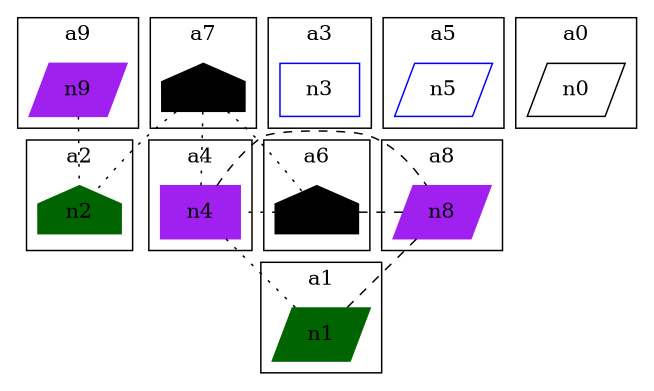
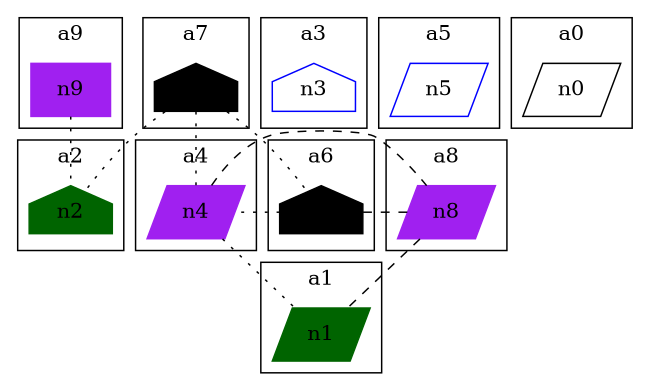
node "n9": shape parallelogram -> box
node "n3": shape box -> house
node "n4": shape box -> parallelogram
